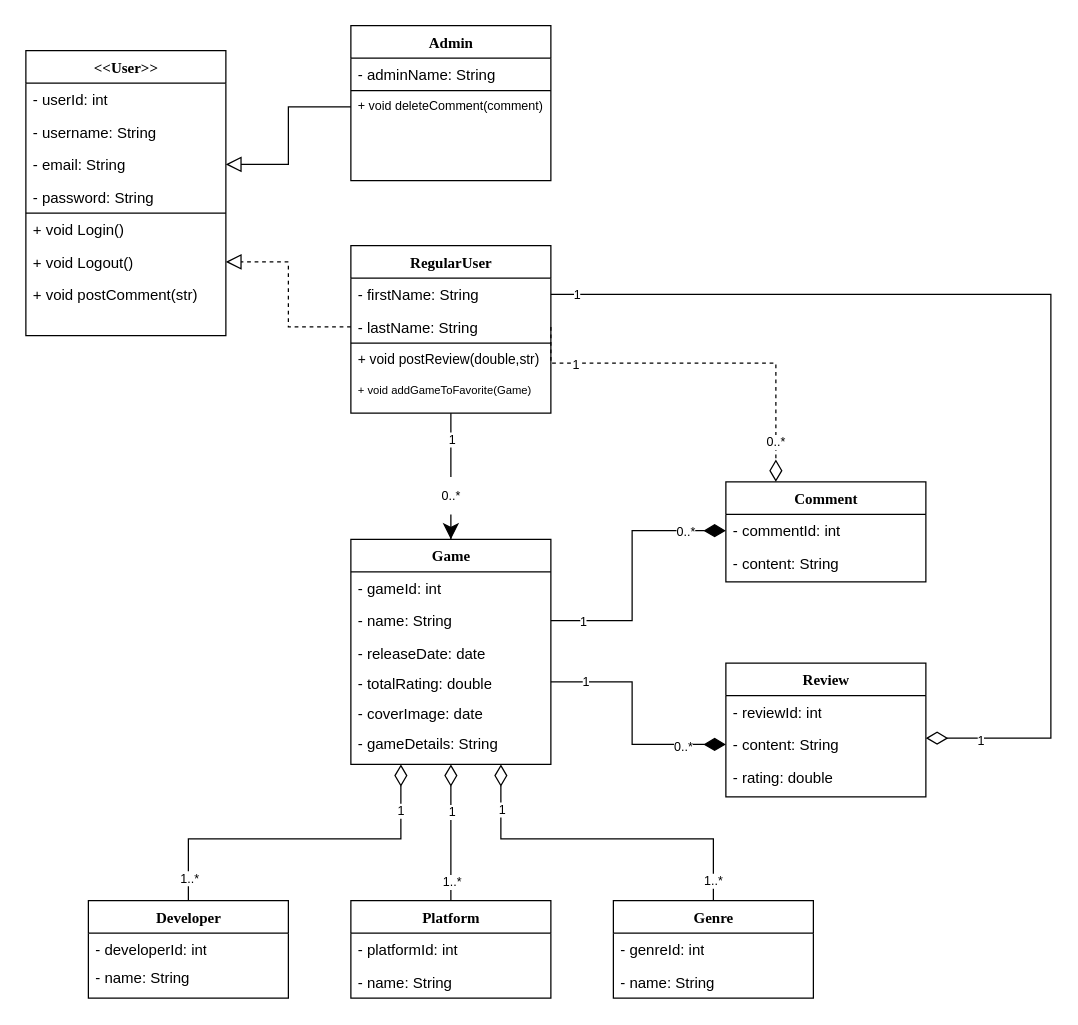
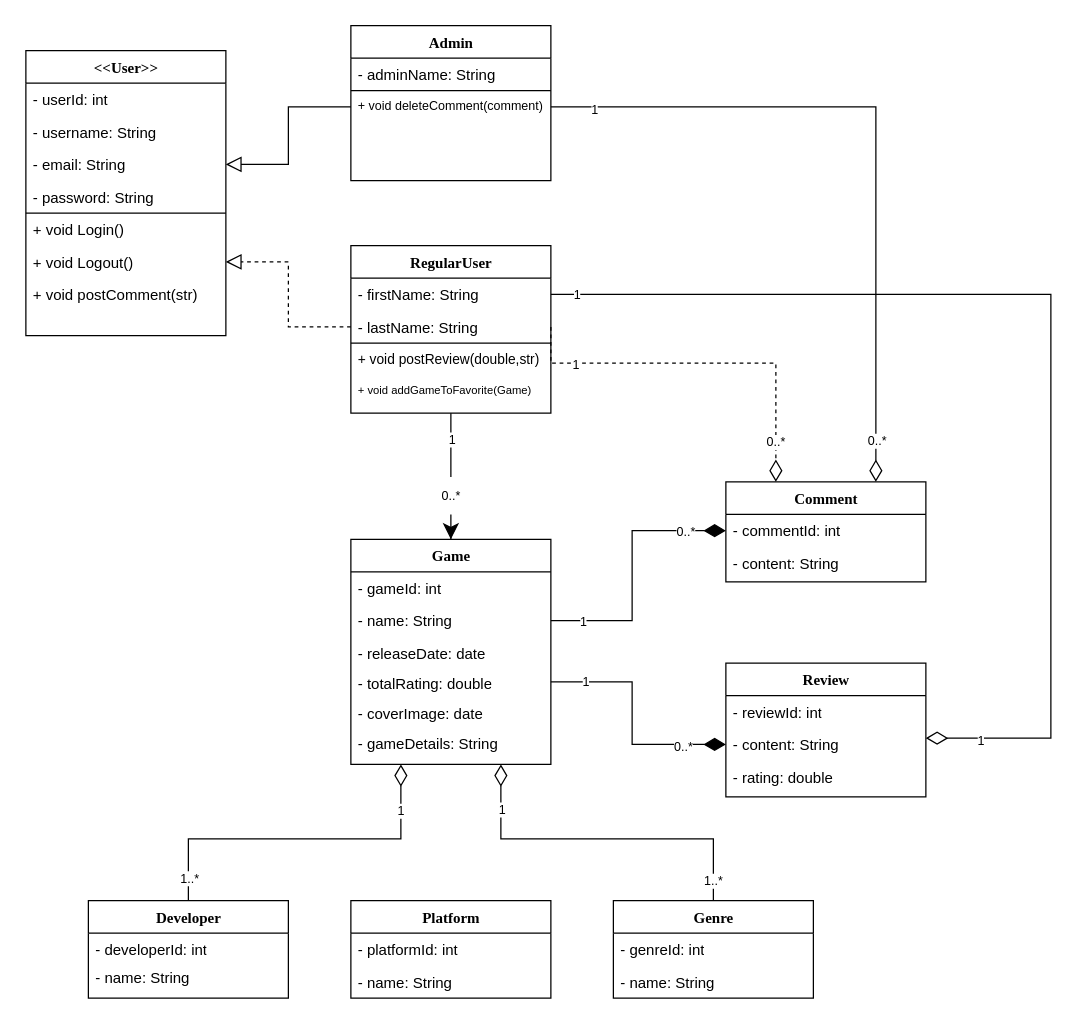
edge "+ void deleteComment(comment)" -> "Comment": added, labels "1", "0..*"
edge "Platform" -> "Game": removed, labels "1..*", "1"
